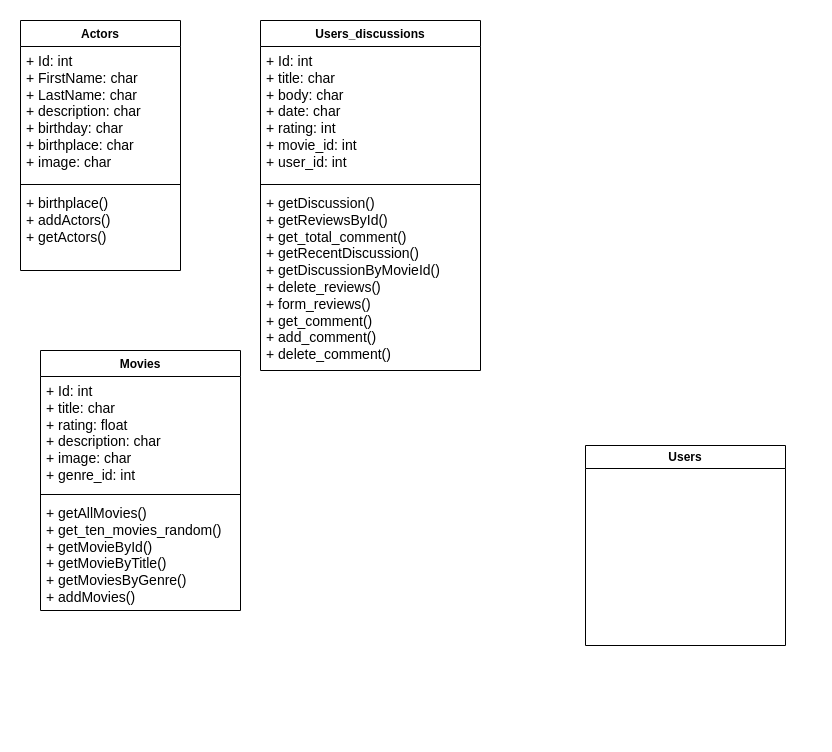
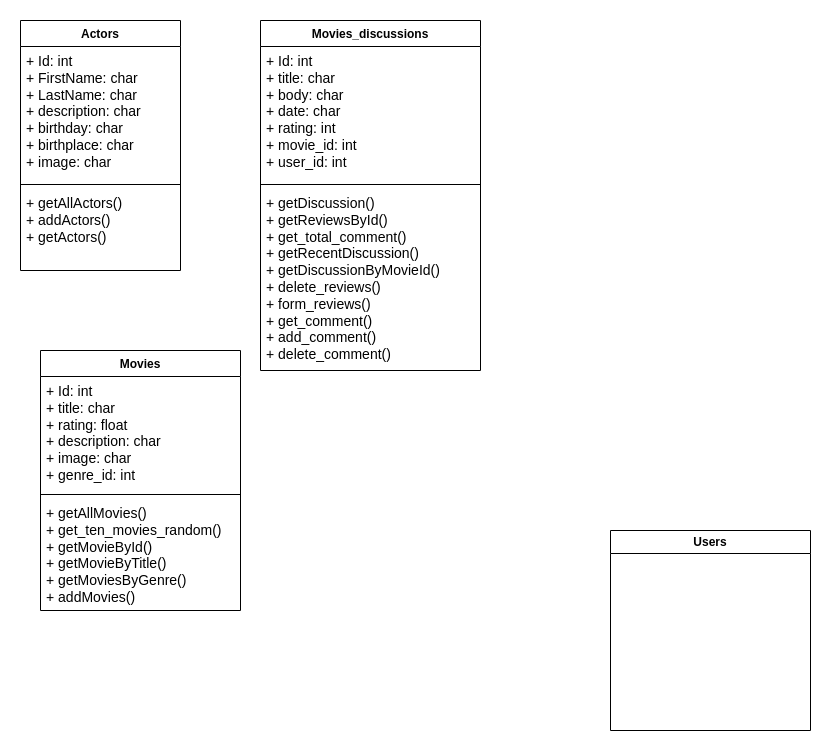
node "Users_discussions": label "Users_discussions" -> "Movies_discussions"
node "+ birthplace() + addActors() + getActors()": label "+ birthplace() + addActors() + getActors()" -> "+ getAllActors() + addActors() + getActors()"
node "Users": moved (686, 546) -> (711, 631)
